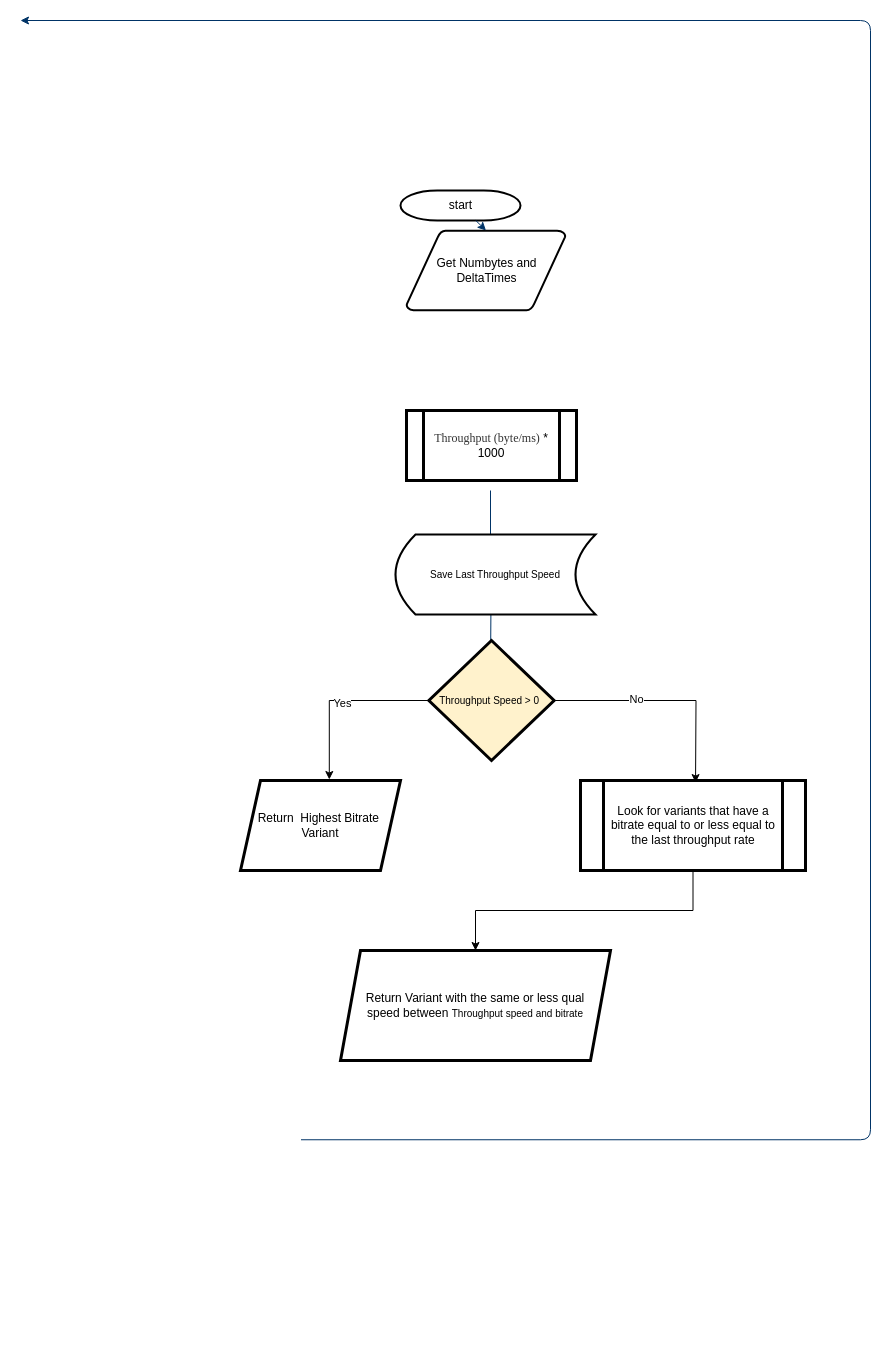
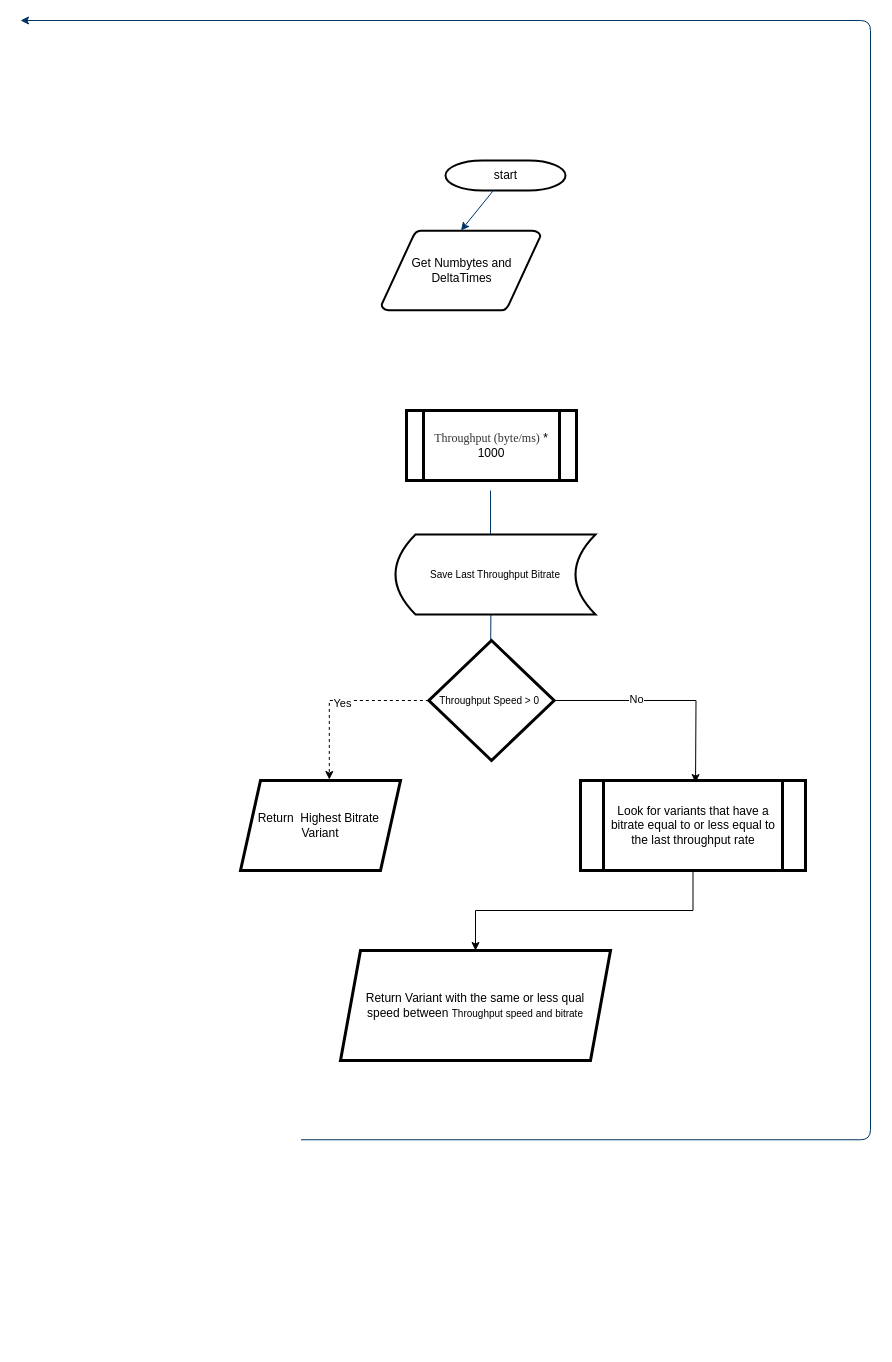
node "start": moved (461, 206) -> (506, 176)
node "Get Numbytes and DeltaTimes": moved (486, 271) -> (461, 271)
node "Save Last Throughput Speed": label "Save Last Throughput Speed" -> "Save Last Throughput Bitrate"
edge "Throughput Speed > 0" -> "Return Highest Bitrate Variant": style solid -> dashed
node "Throughput Speed > 0": fillcolor #fff2cc -> #ffffff
